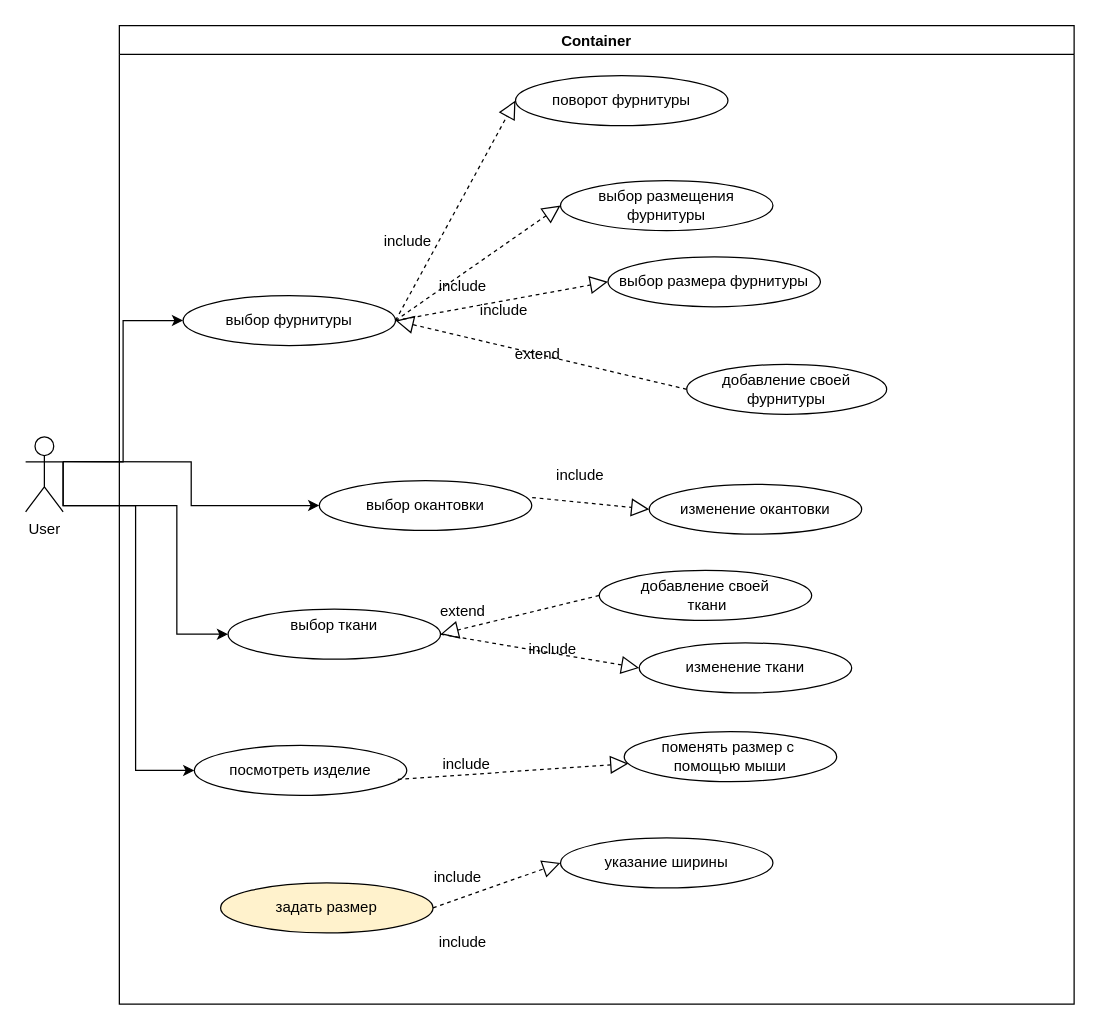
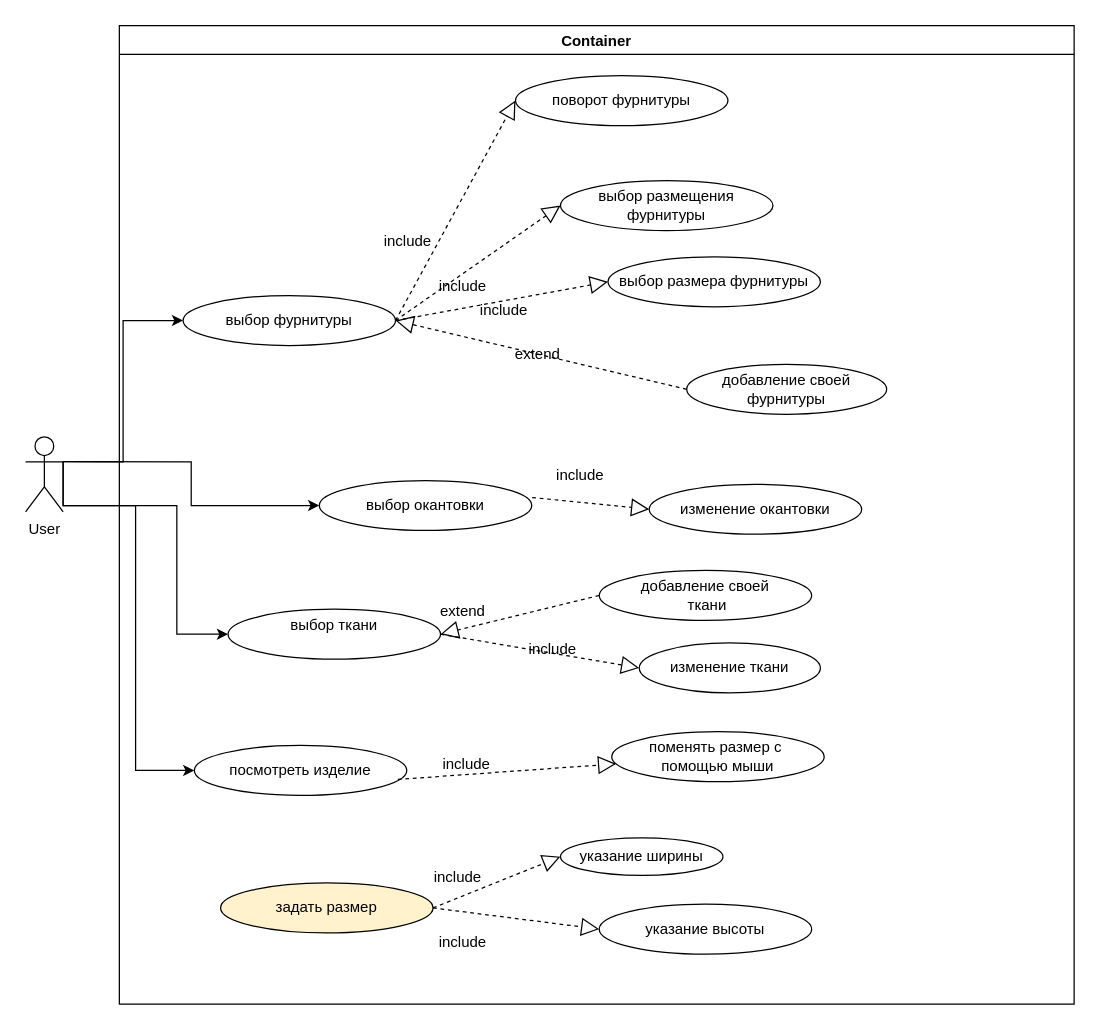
node "изменение ткани": size 213x50 -> 181x50
node "поменять размер с помощью мыши": moved (731, 757) -> (718, 757)
node "указание ширины": size 213x50 -> 163x38
edge "задать размер" -> "указание высоты": added
node "указание высоты": added
